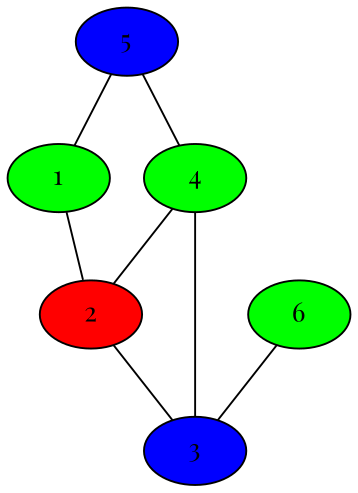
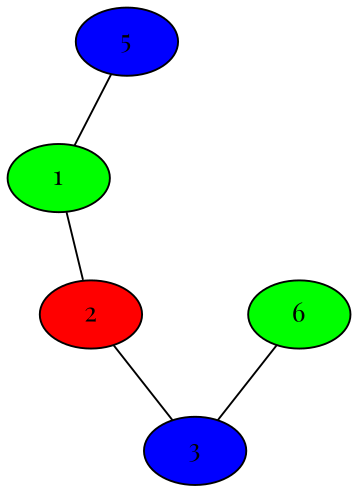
node "4": removed
